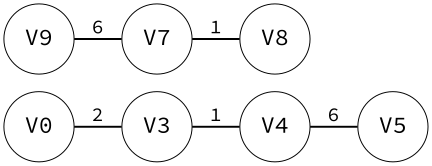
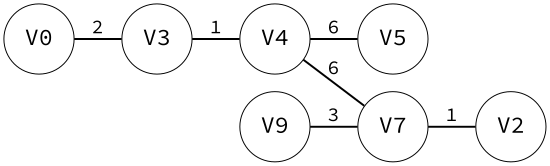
edge "V9" -- "V7": label "6" -> "3"
node "V8": label "V8" -> "V2"
edge "V4" -- "V7": added, label "6"
